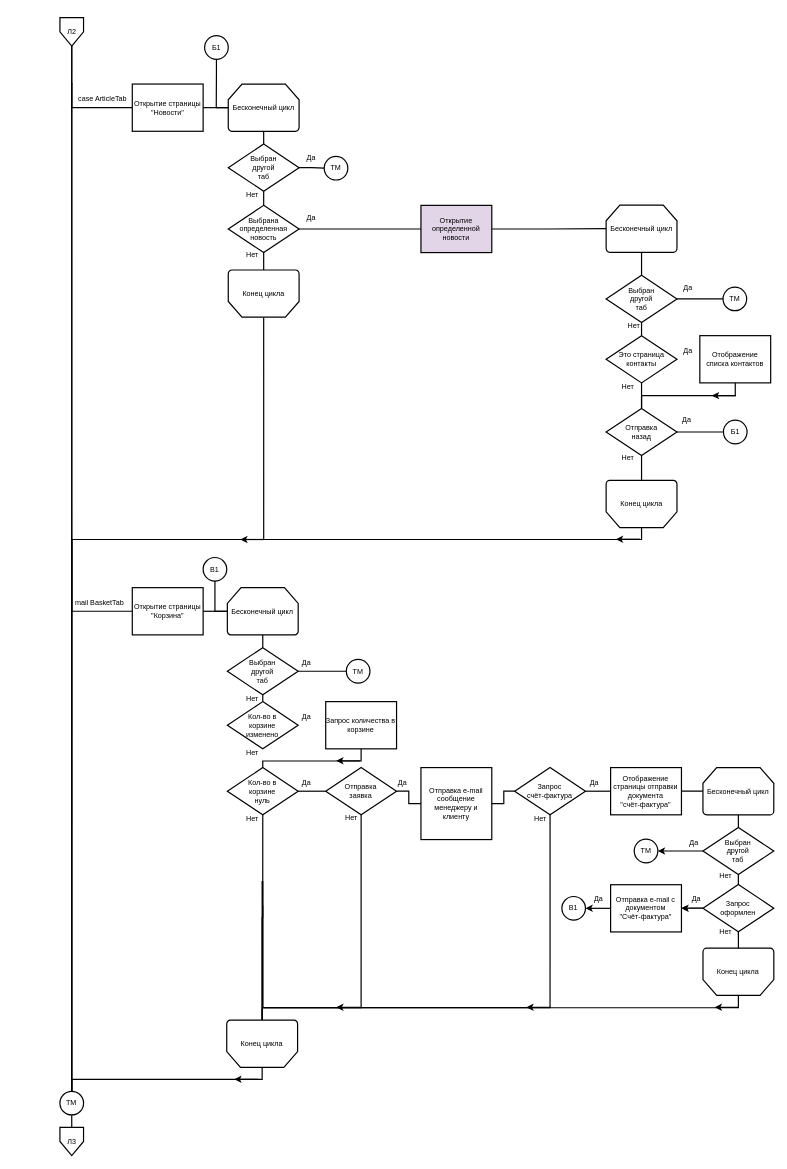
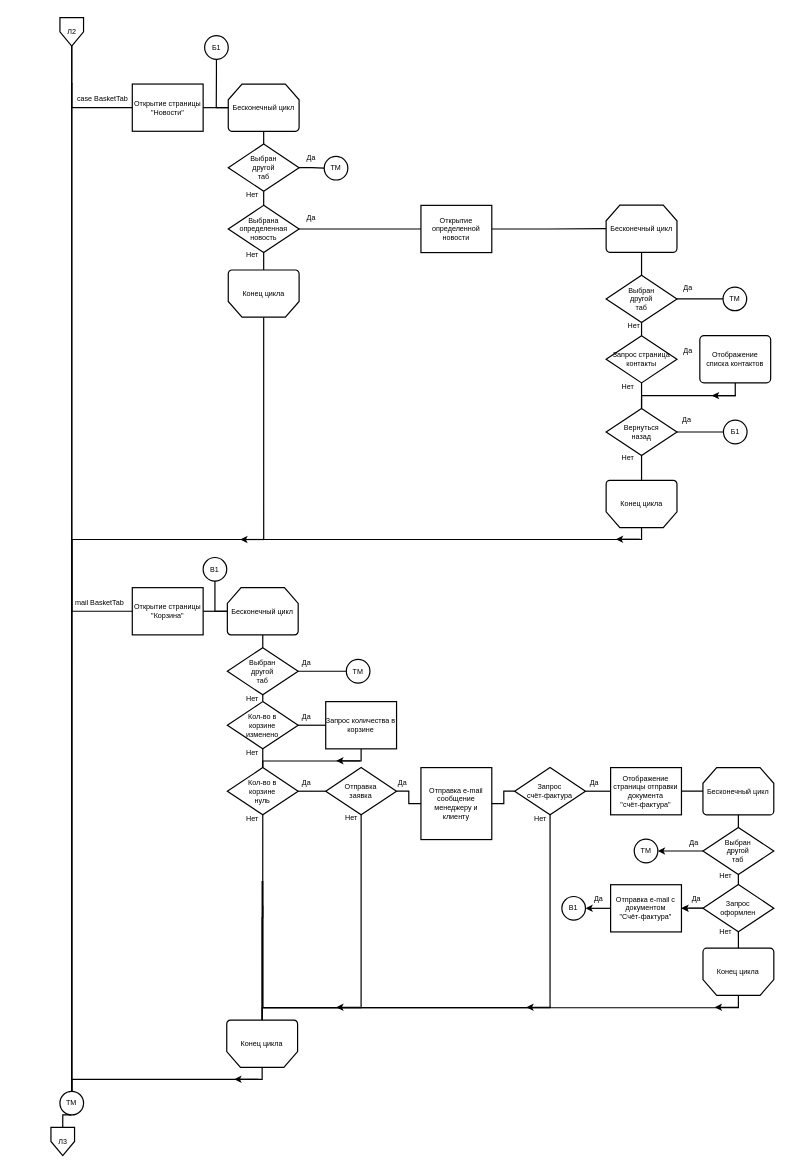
node "case ArticleTab": label "case ArticleTab" -> "case BasketTab"
node "Открытие определенной новости": fillcolor #e1d5e7 -> #ffffff
node "Это страница контакты": label "Это страница контакты" -> "Запрос страница контакты"
node "Отображение списка контактов": shape rectangle -> rounded rectangle
node "Отправка назад": label "Отправка назад" -> "Вернуться назад"
edge "Кол-во в корзине изменено" -- "Запрос количества в корзине": added
edge "Кол-во в корзине изменено" -- "Кол-во в корзине нуль": added
node "Л3": moved (72, 1142) -> (63, 1142)
